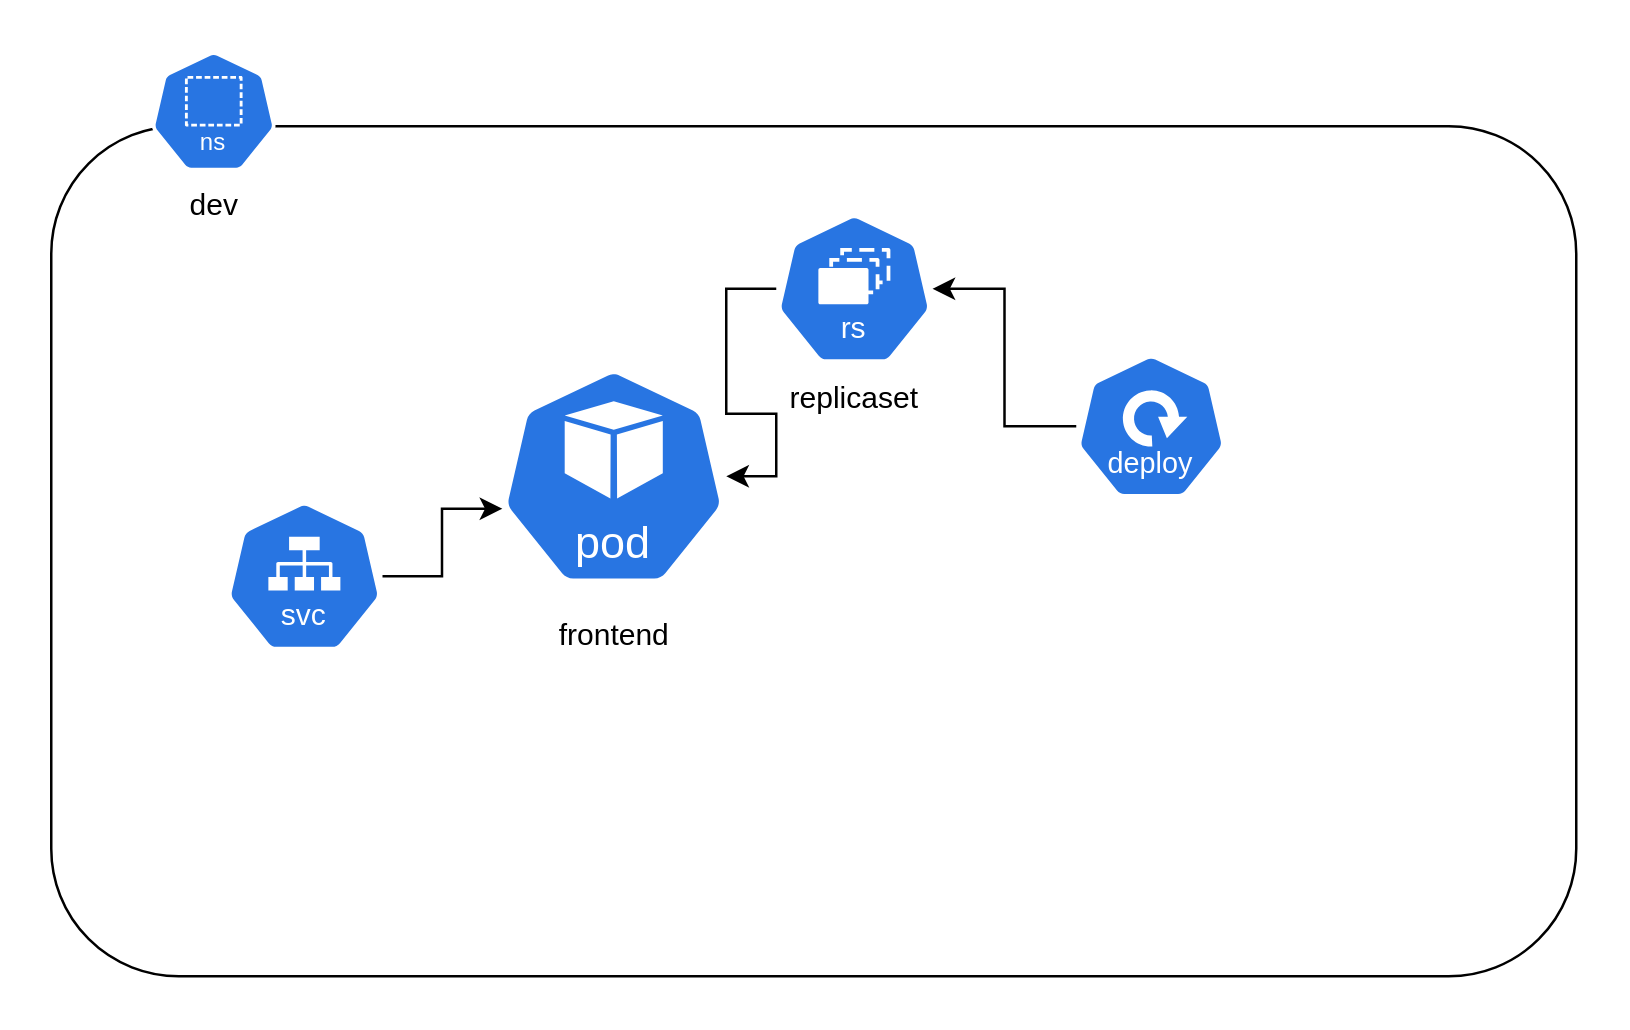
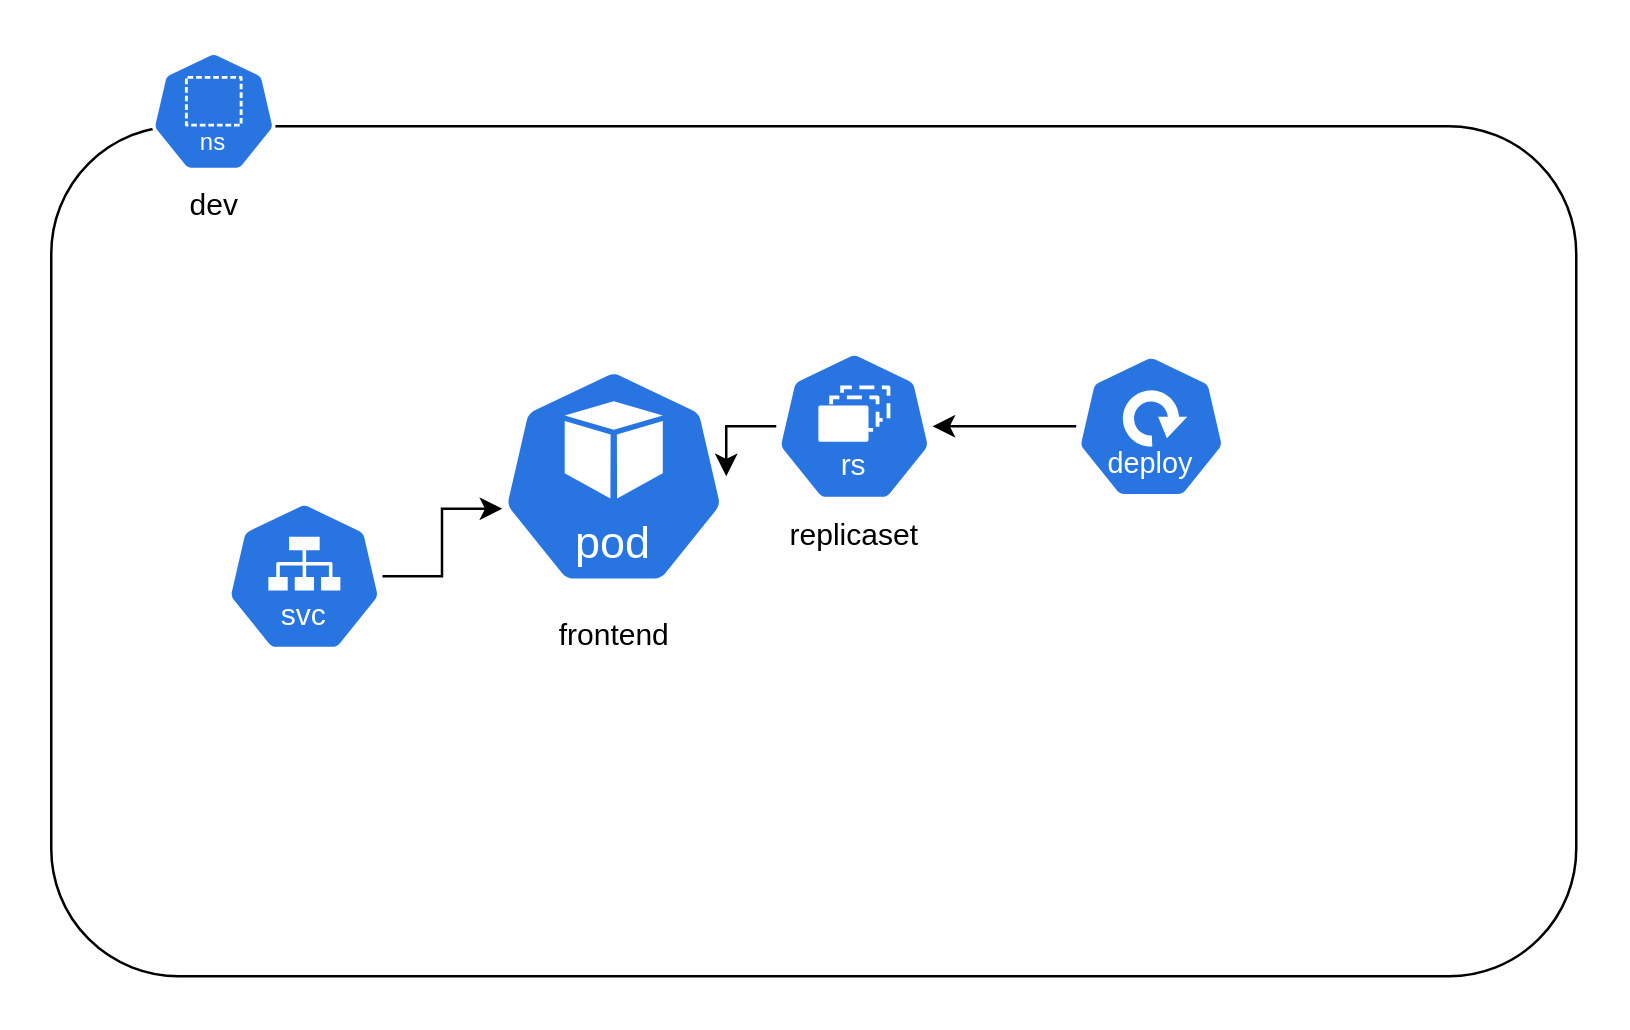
node "replicaset": moved (854, 289) -> (854, 426)
